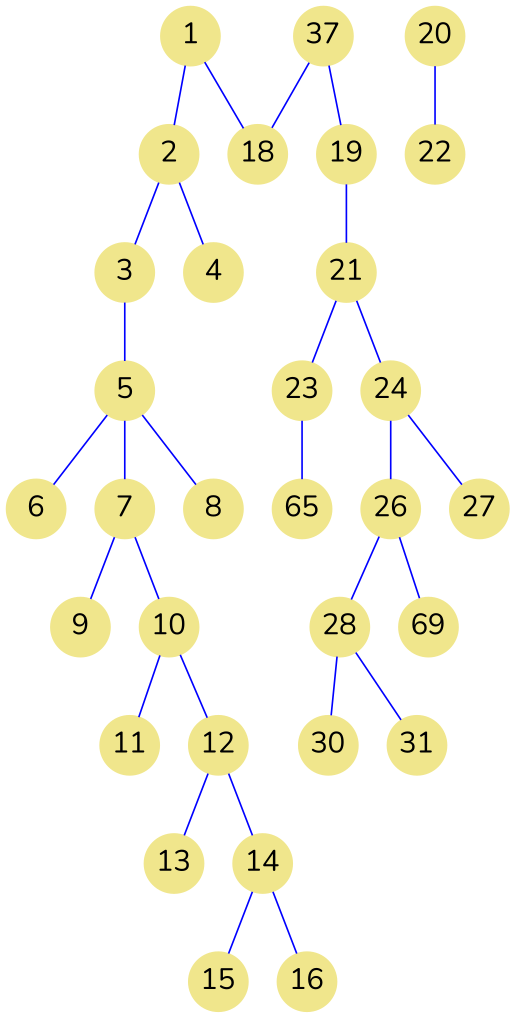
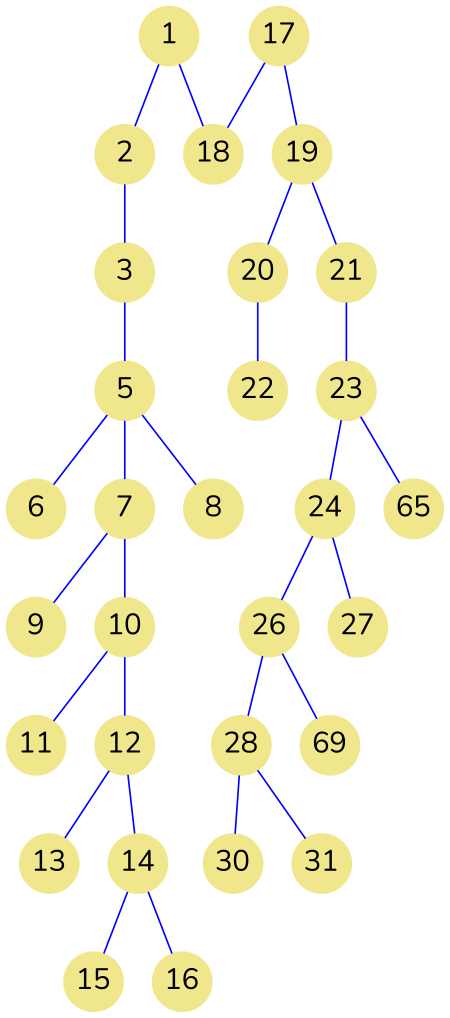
node "37": label "37" -> "17"
edge "19" -- "20": added
node "4": removed
edge "21" -- "24": now "23" -- "24"
